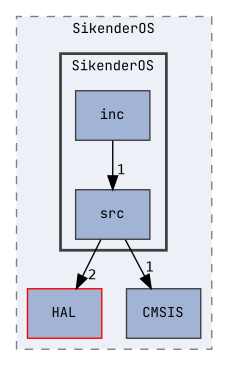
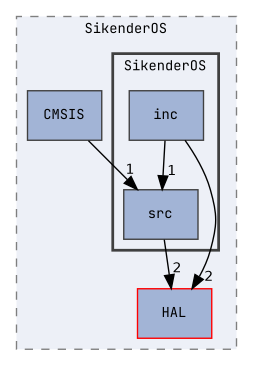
edge "inc" -> "HAL": added
edge "src" -> "CMSIS": reversed
